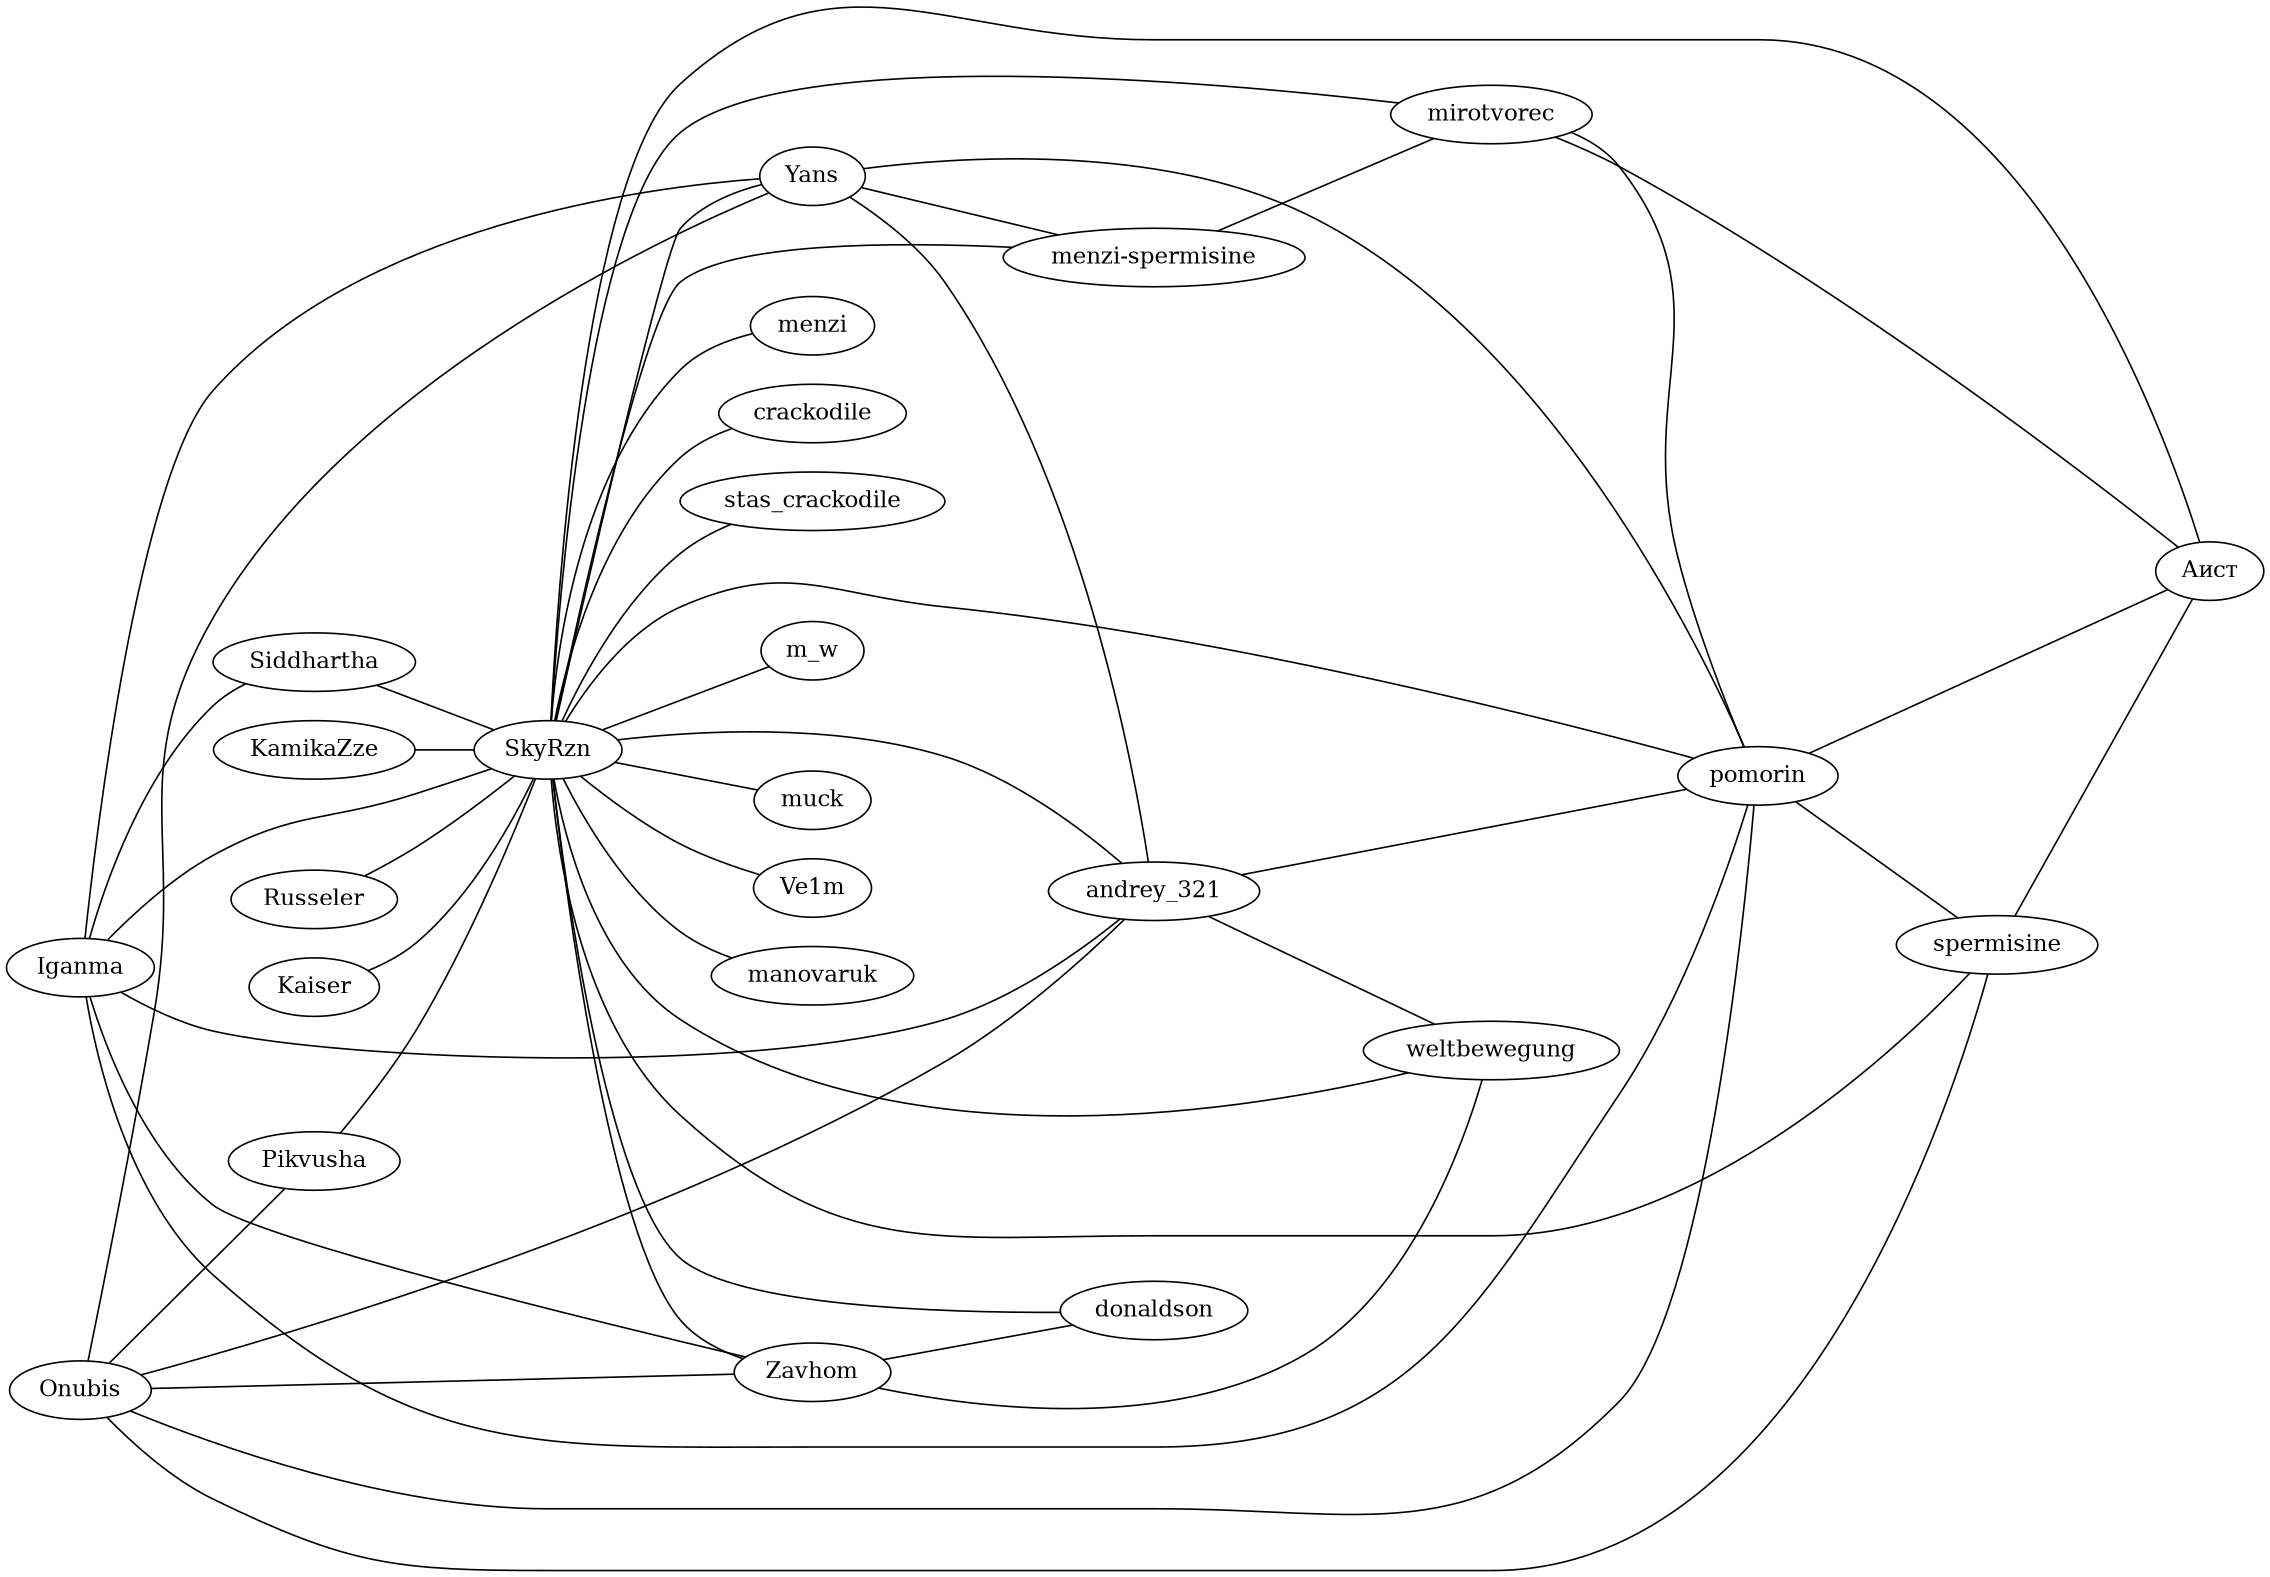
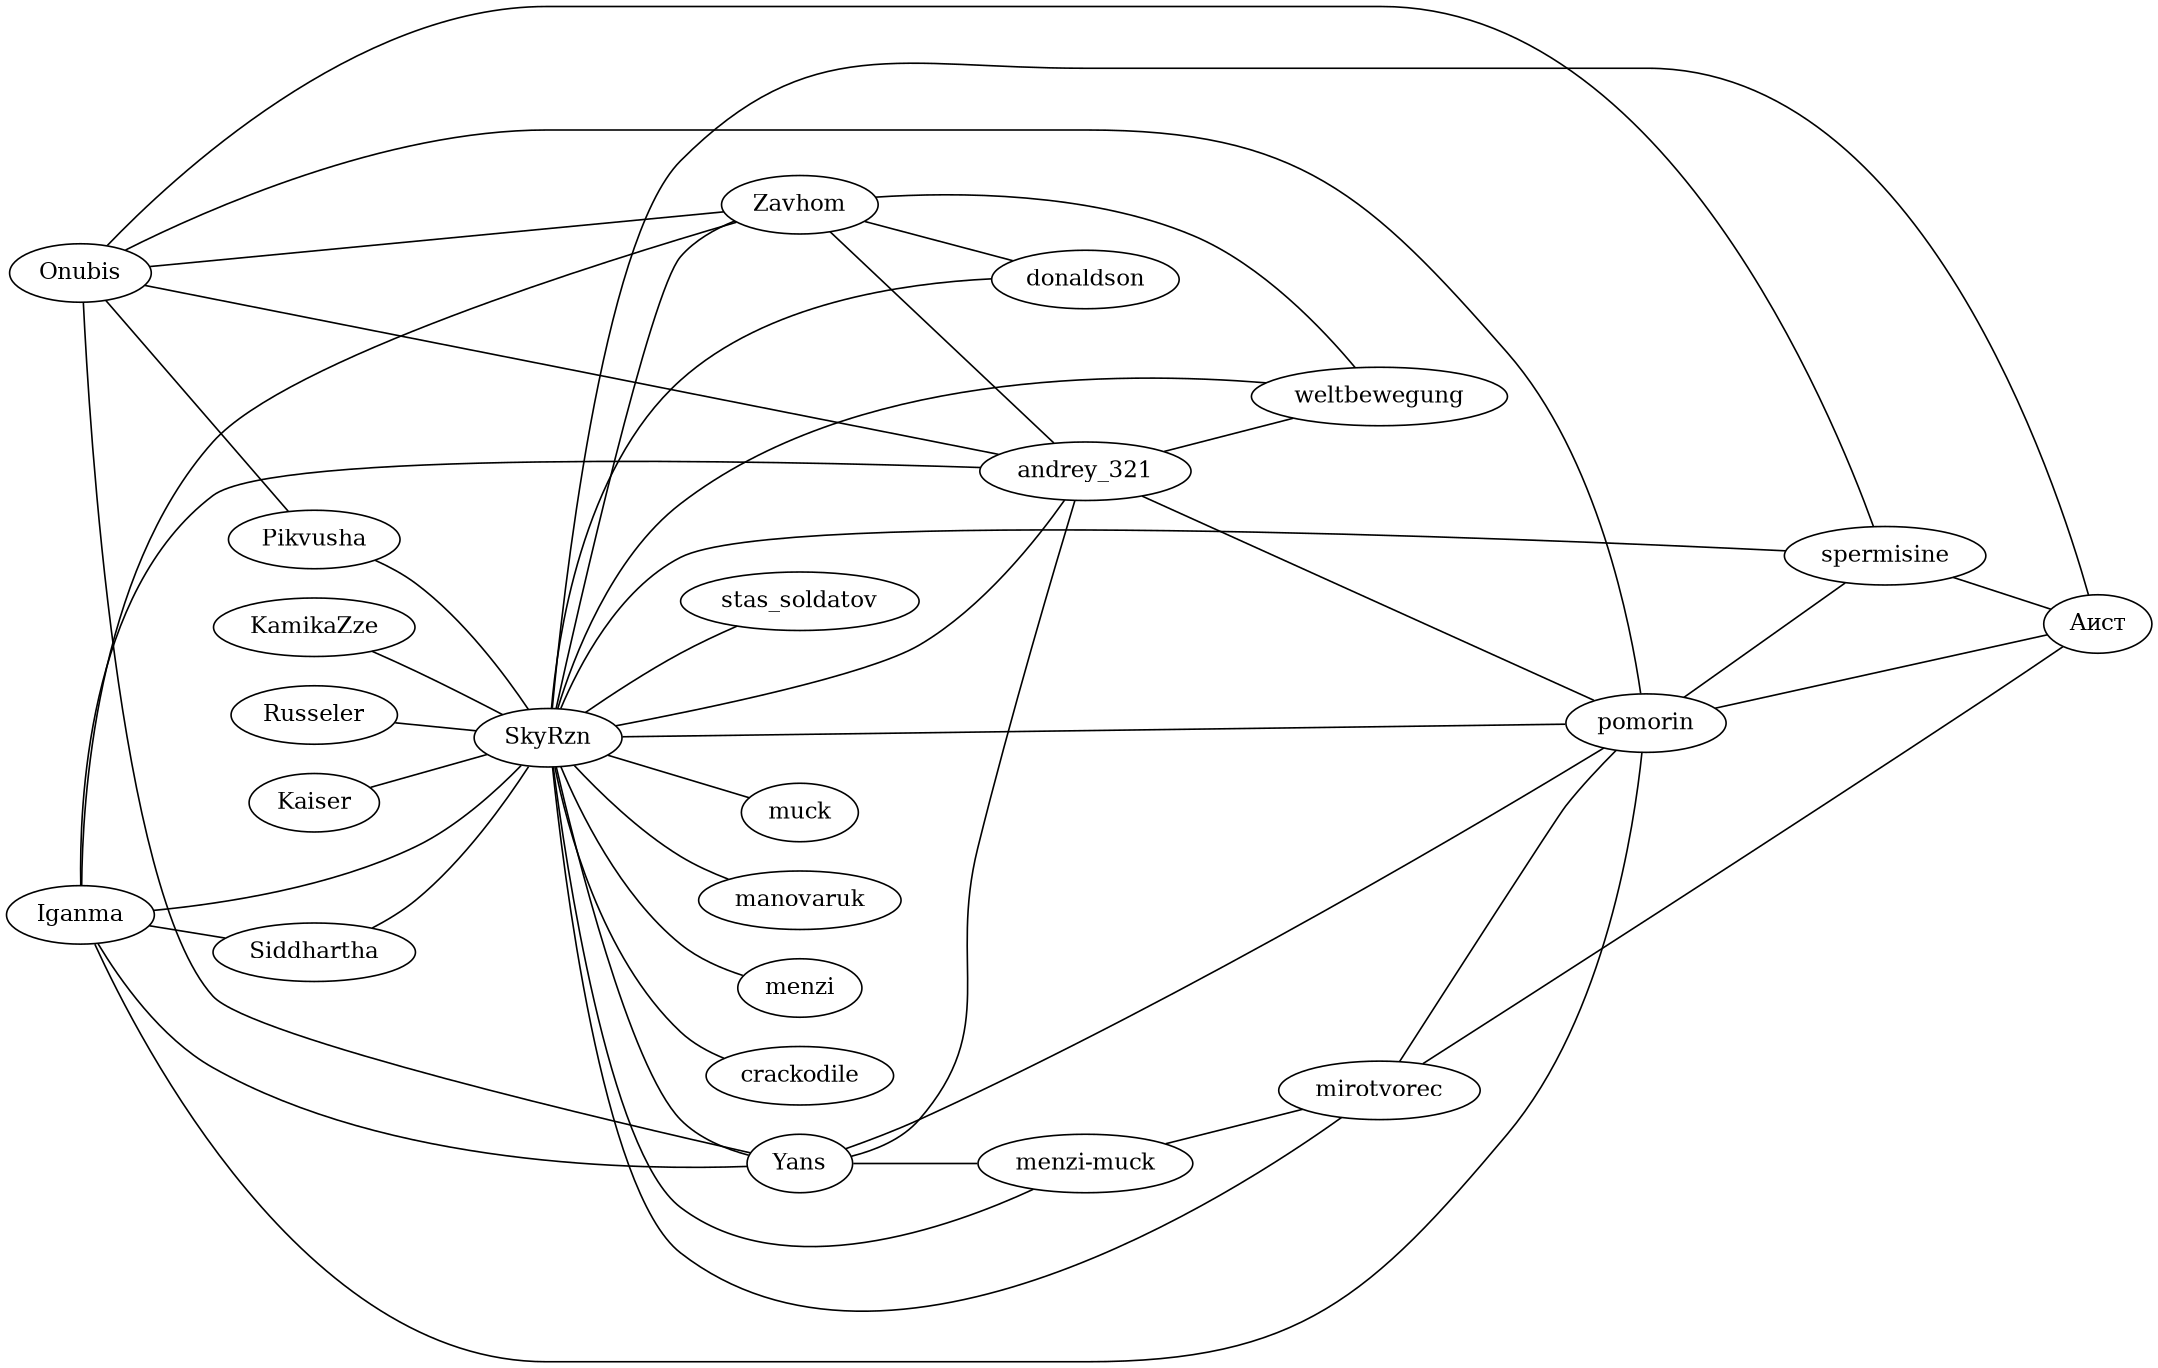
node "menzi-spermisine": label "menzi-spermisine" -> "menzi-muck"
edge "Zavhom" -- "andrey_321": added
node "stas_crackodile": label "stas_crackodile" -> "stas_soldatov"
node "m_w": removed
node "Ve1m": removed
